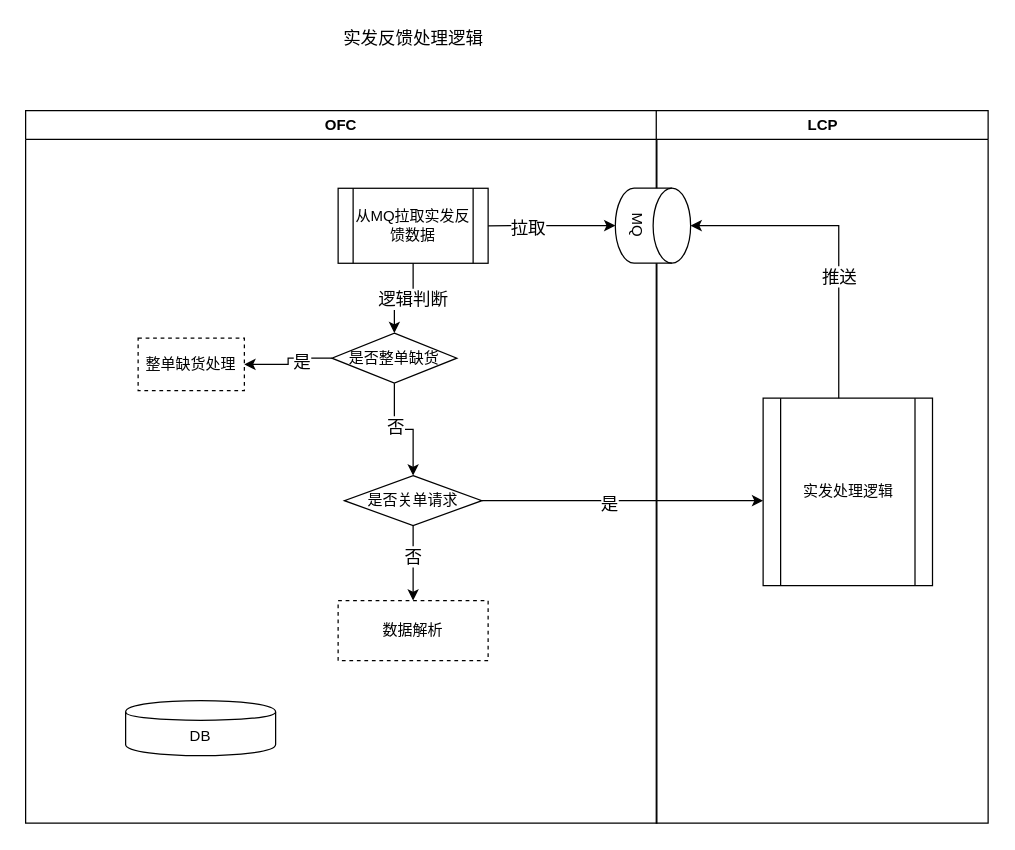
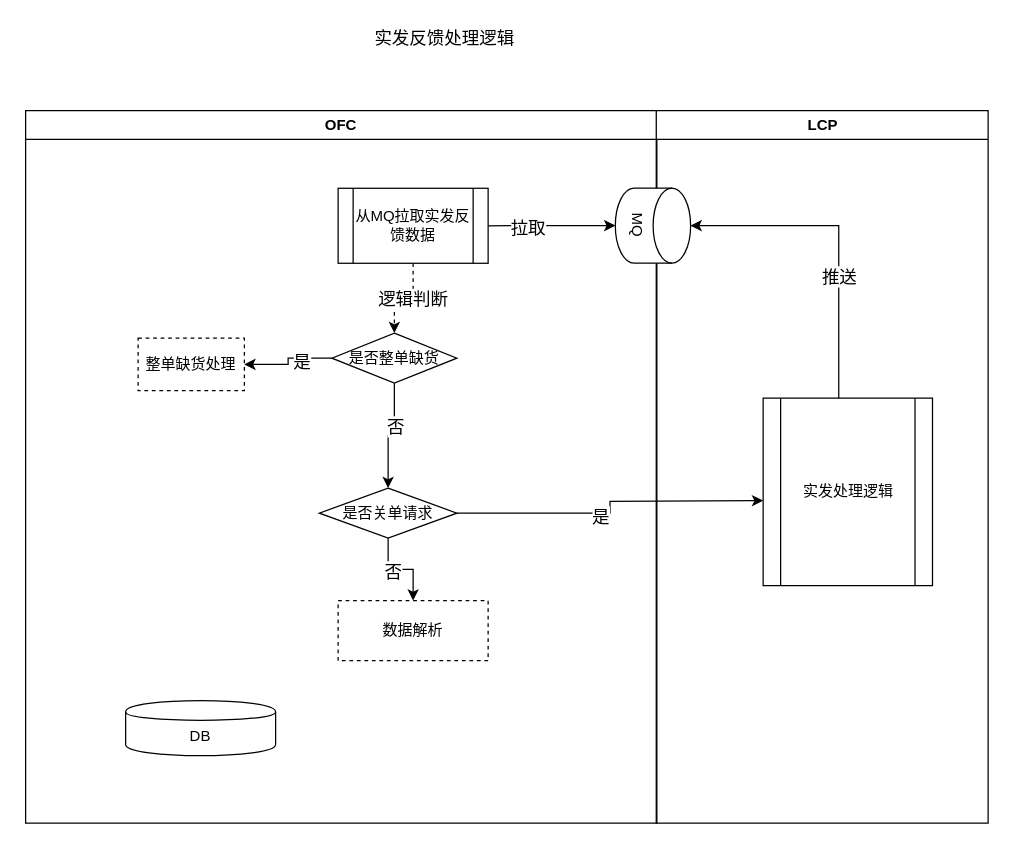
node "实发反馈处理逻辑": moved (413, 38) -> (444, 38)
edge "从MQ拉取实发反馈数据" -> "是否整单缺货": style solid -> dashed
node "是否关单请求": moved (413, 501) -> (388, 513)
